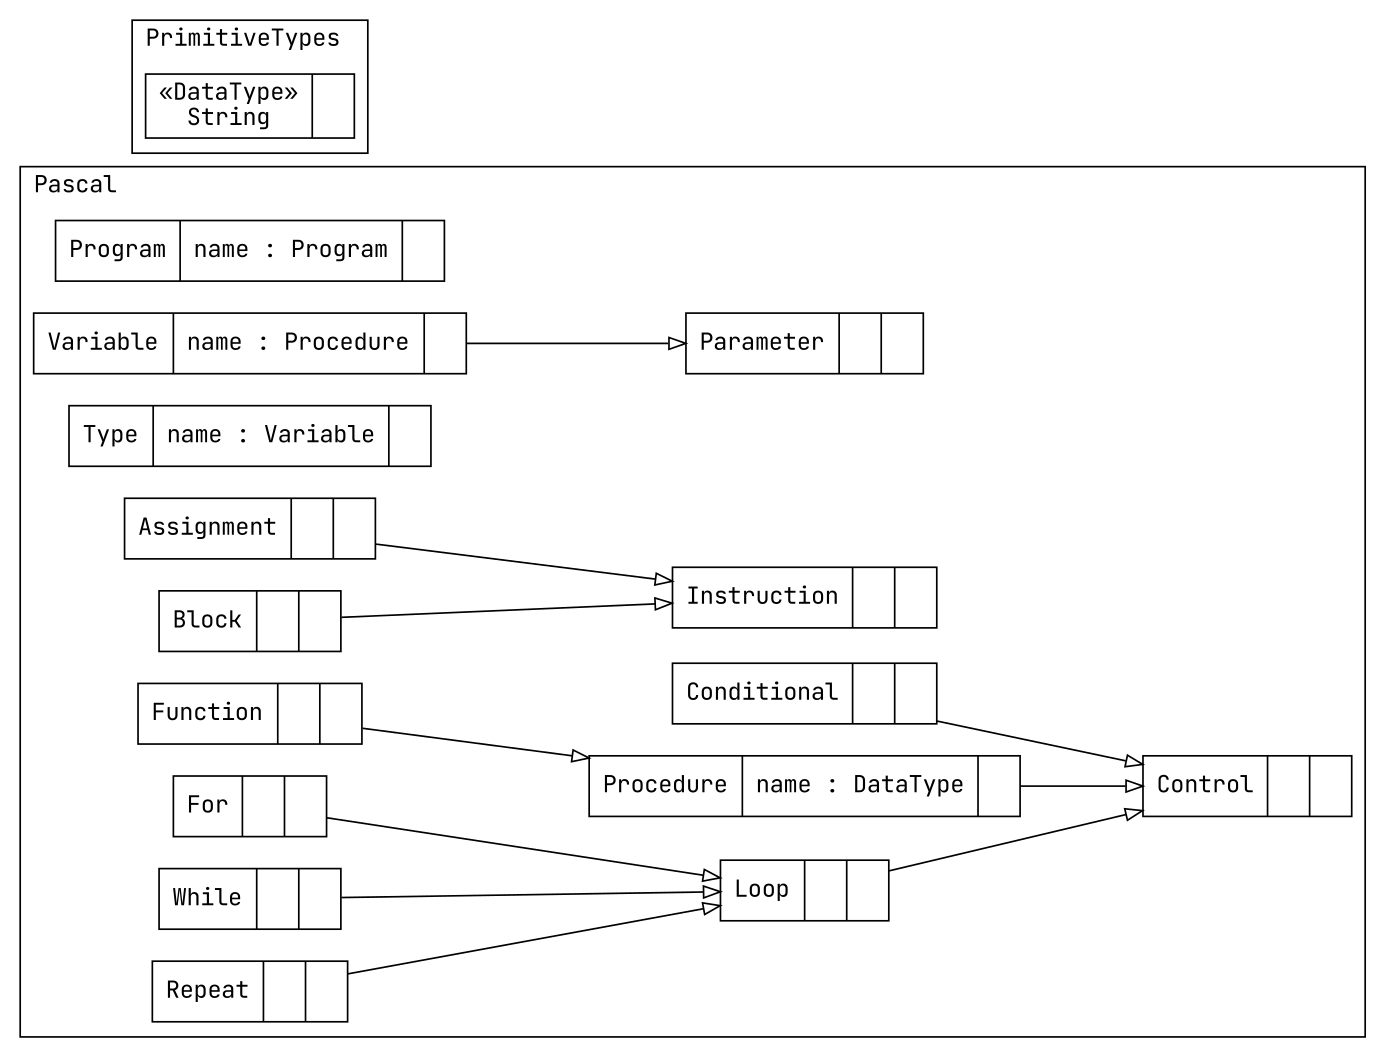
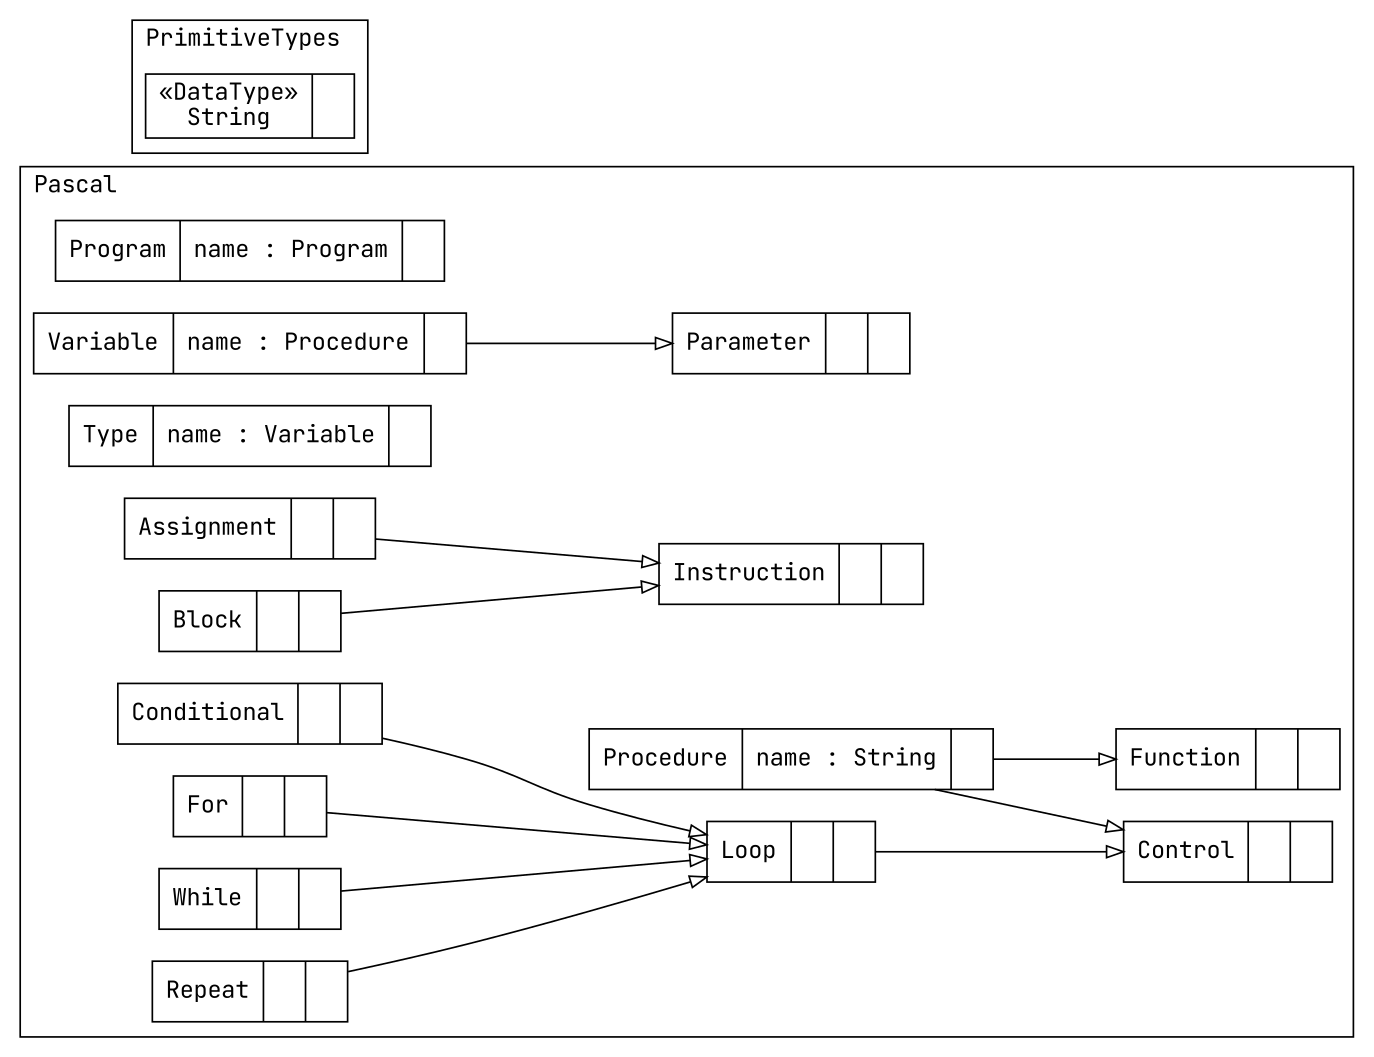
edge "Conditional" -> "Control": now "Conditional" -> "Loop"
edge "Function" -> "Procedure": reversed
node "Procedure": text "name : DataType" -> "name : String"
